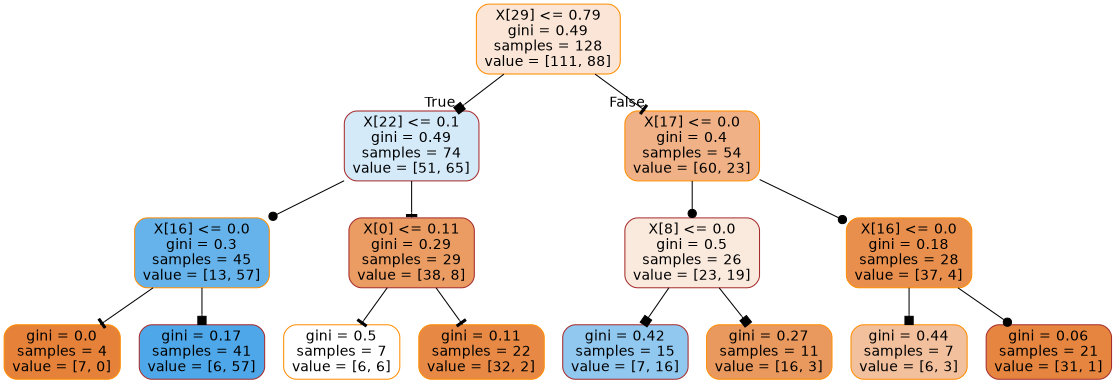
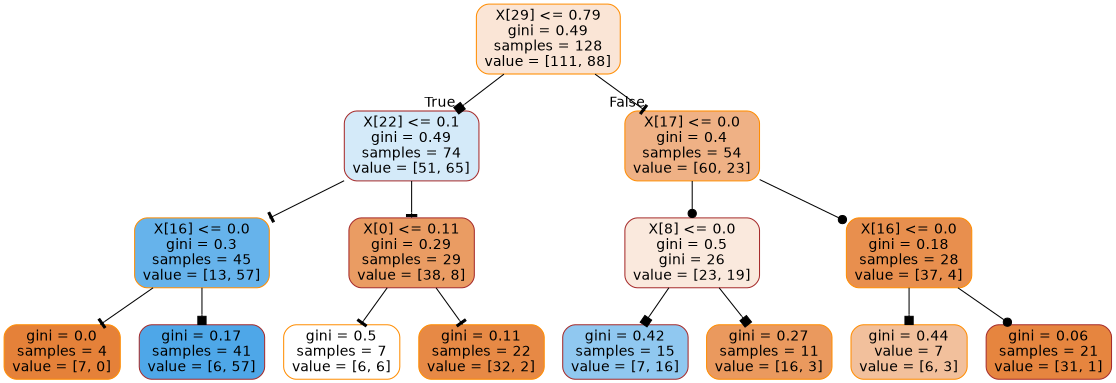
edge "X[22] <= 0.1 gini = 0.49 samples = 74 value = [51, 65]" -> "X[16] <= 0.0 gini = 0.3 samples = 45 value = [13, 57]": arrowhead dot -> tee
node "X[8] <= 0.0 gini = 0.5 samples = 26 value = [23, 19]": label "X[8] <= 0.0 gini = 0.5 samples = 26 value = [23, 19]" -> "X[8] <= 0.0 gini = 0.5 gini = 26 value = [23, 19]"
node "gini = 0.44 samples = 7 value = [6, 3]": label "gini = 0.44 samples = 7 value = [6, 3]" -> "gini = 0.44 value = 7 value = [6, 3]"
